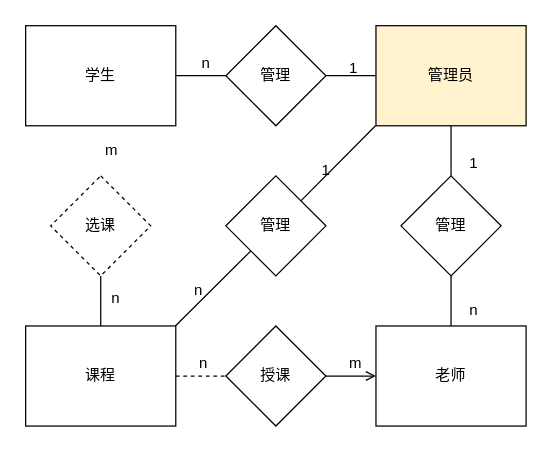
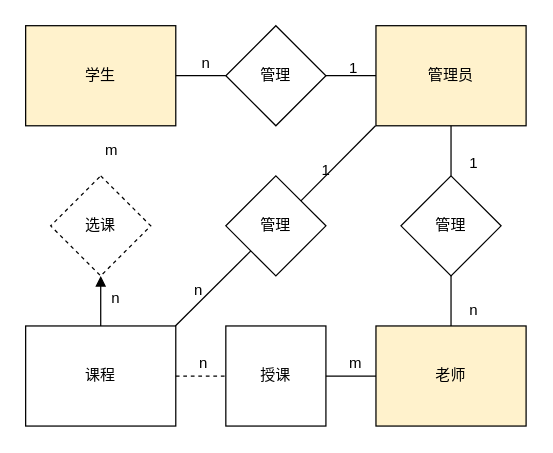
node "学生": fillcolor #ffffff -> #fff2cc
edge "选课" -- "课程": arrowhead none -> block
node "授课": shape diamond -> rectangle
edge "授课" -> "老师": arrowhead open -> none
node "老师": fillcolor #ffffff -> #fff2cc
